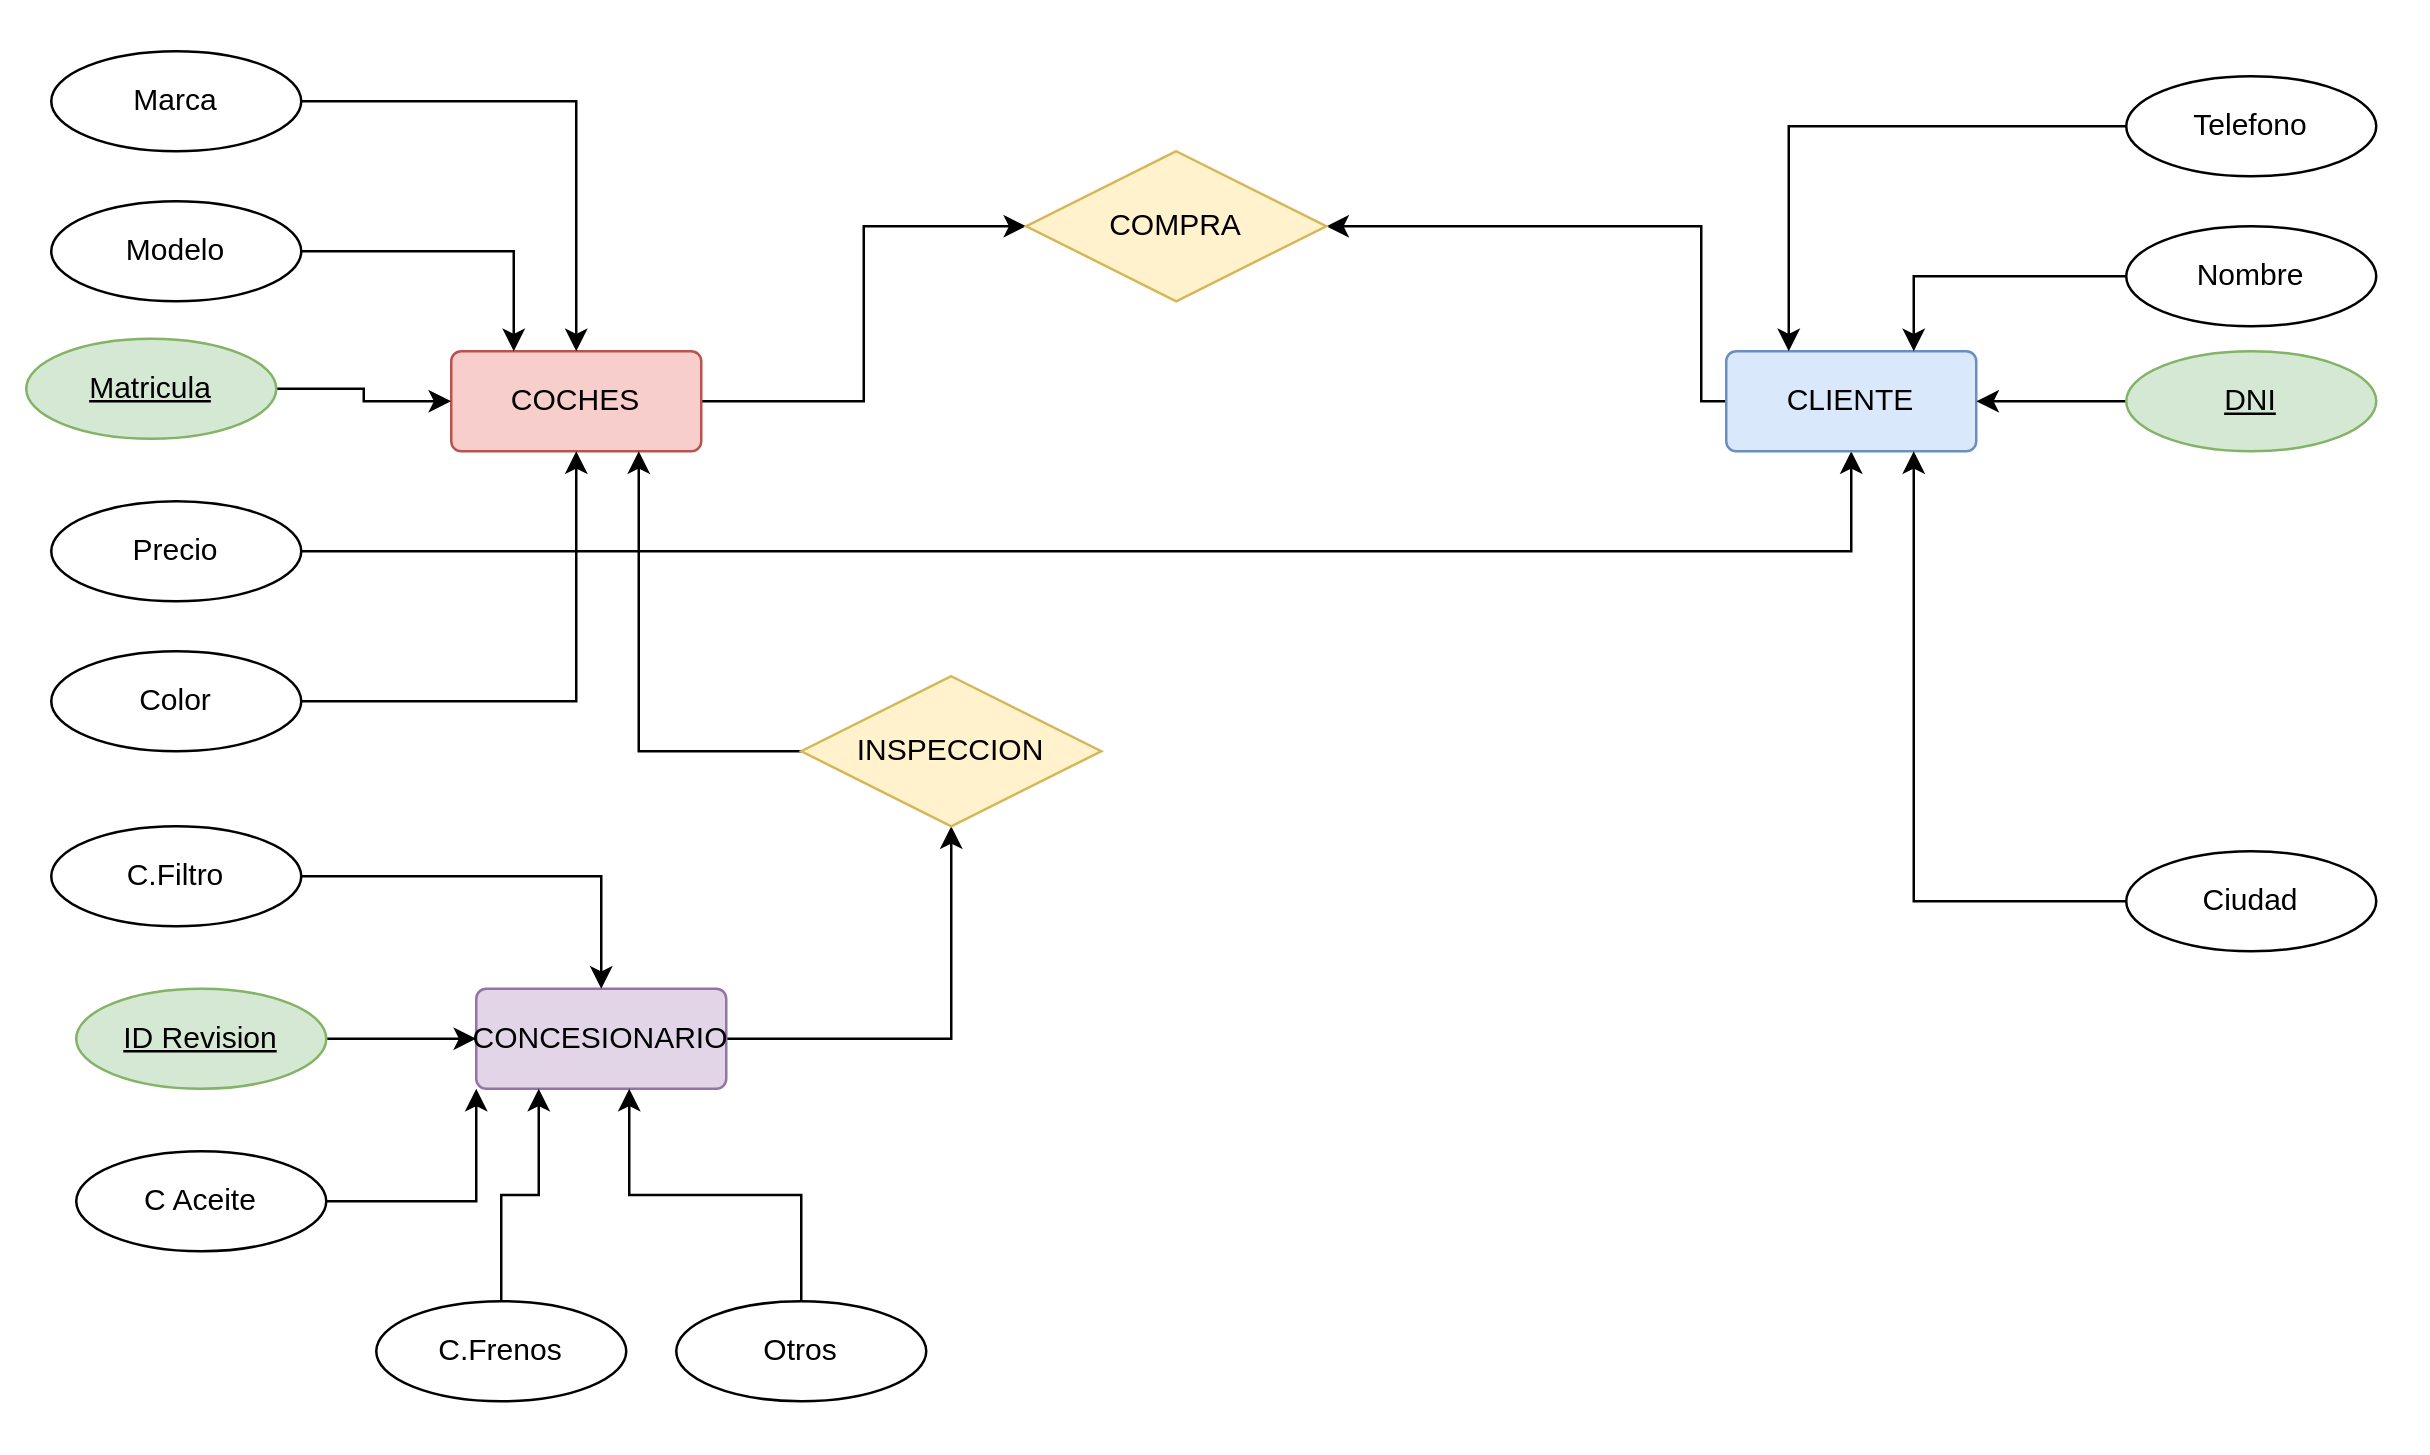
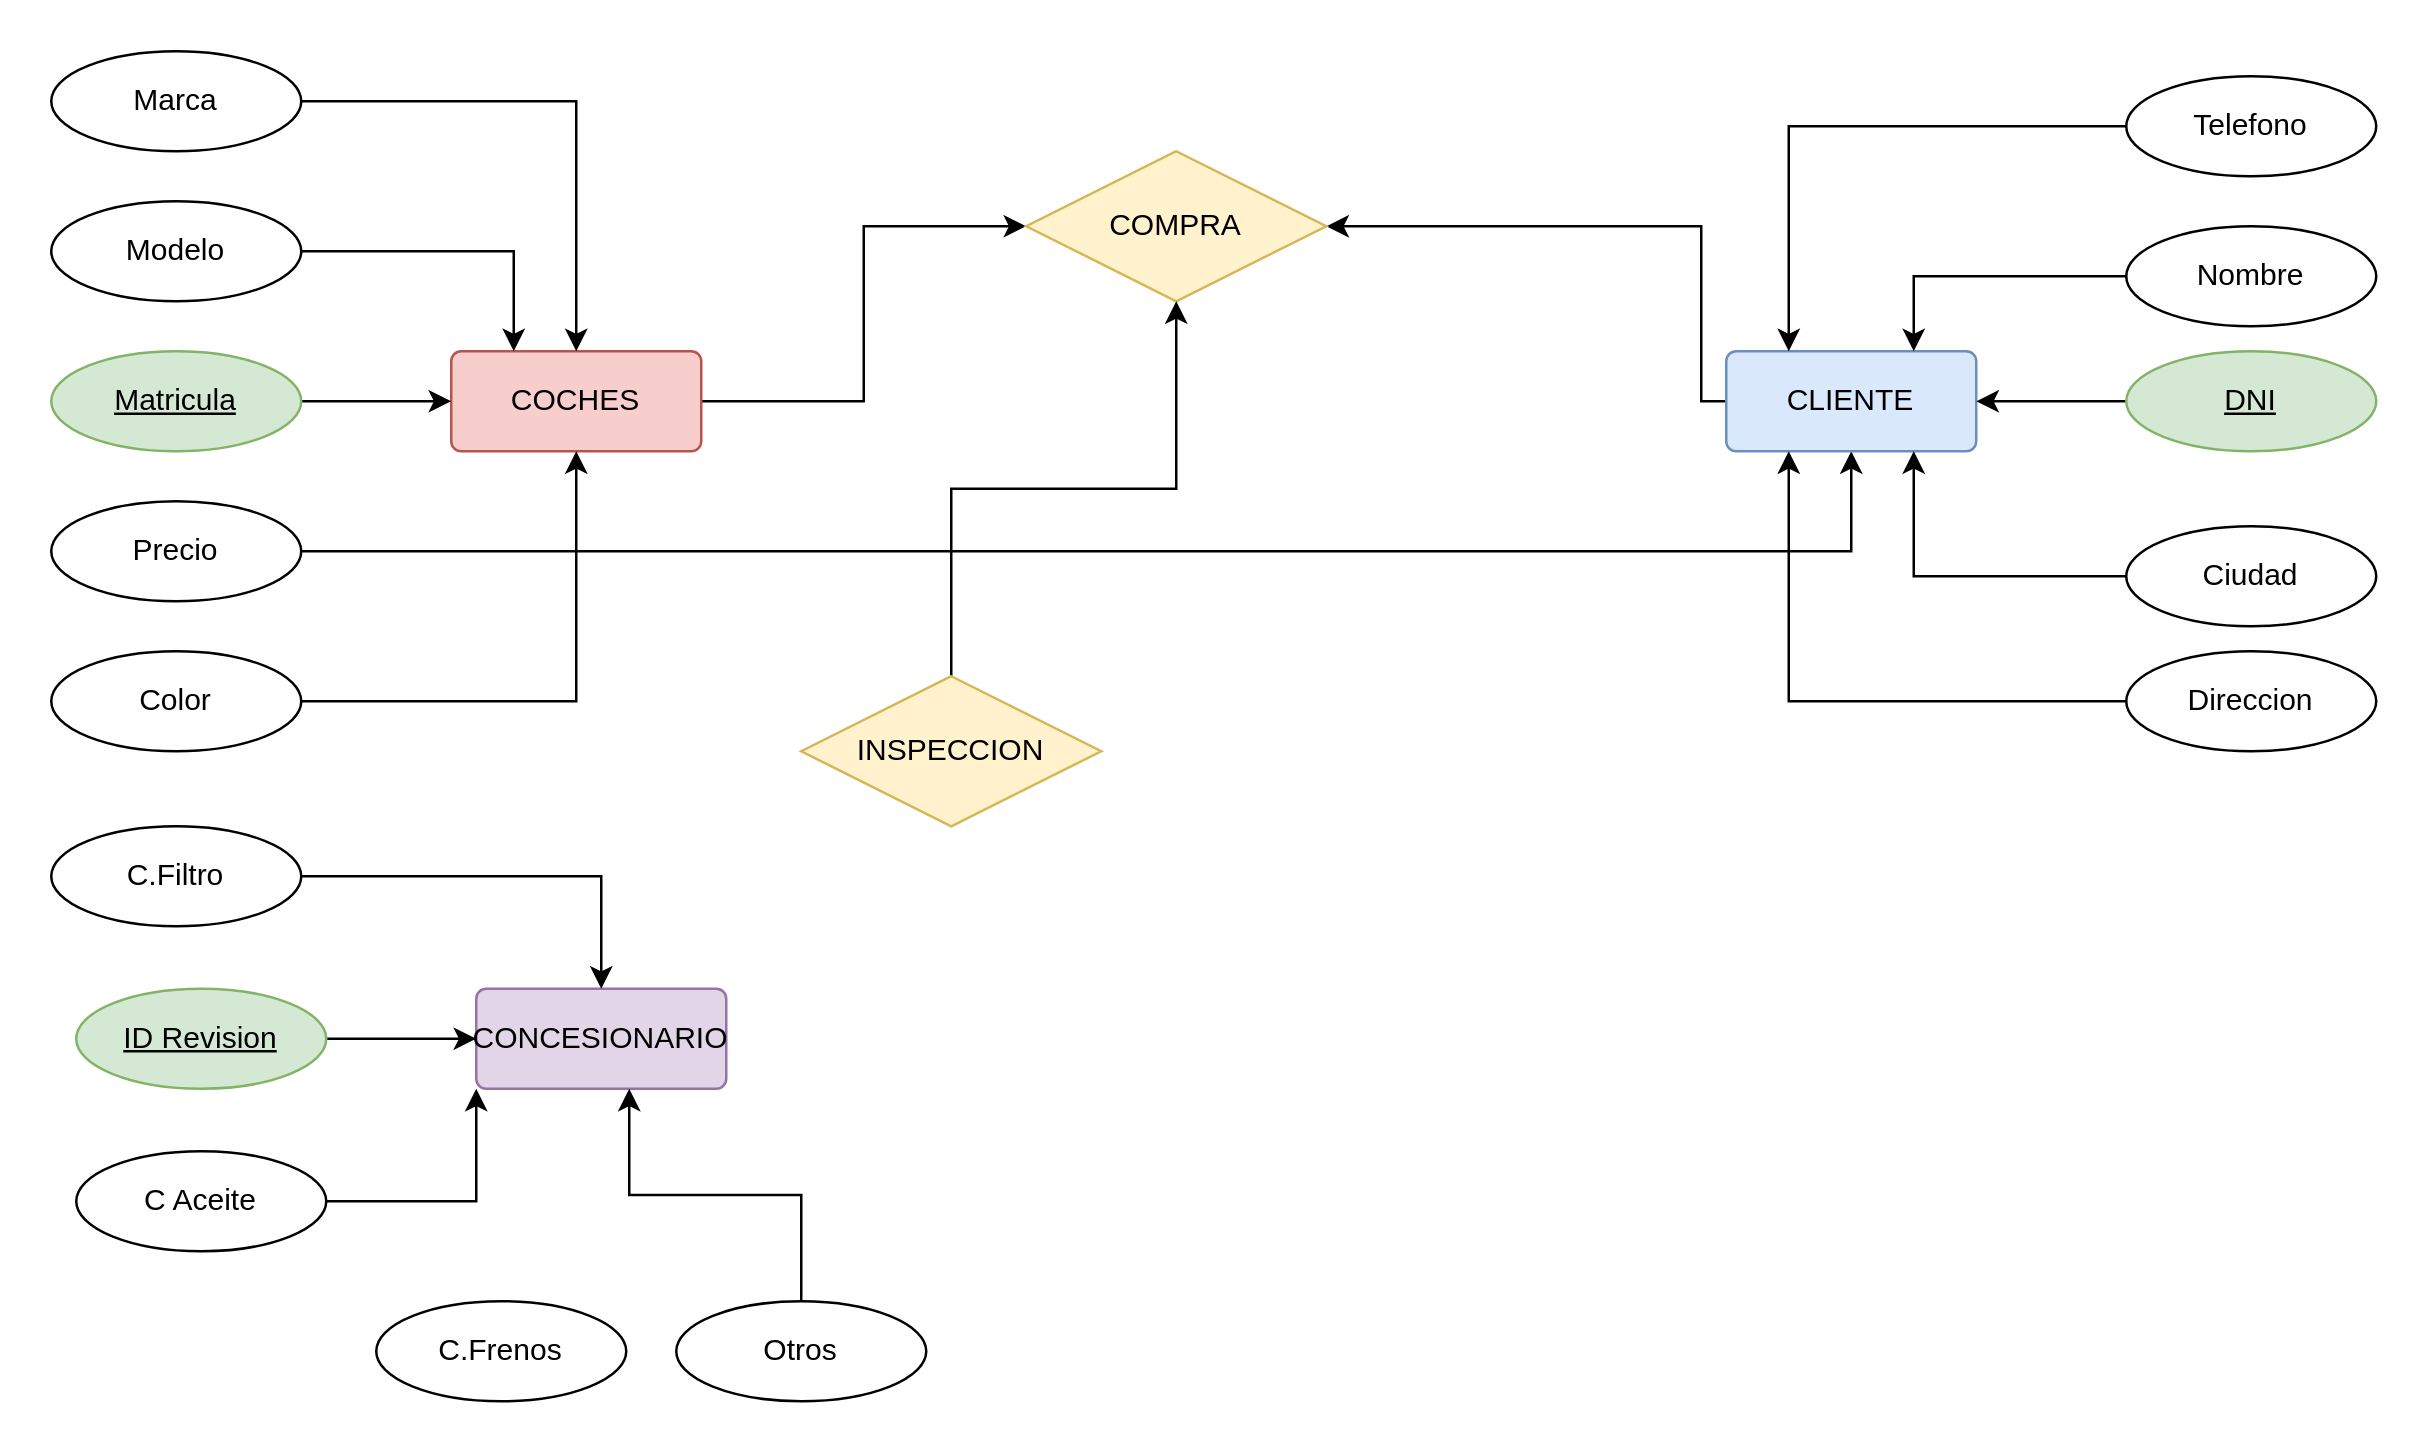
node "Matricula": moved (151, 389) -> (176, 401)
edge "Direccion" -> "CLIENTE": added
node "Direccion": added
edge "INSPECCION" -> "COCHES": now "INSPECCION" -> "COMPRA"
node "Ciudad": moved (2251, 901) -> (2251, 576)
edge "CONCESIONARIO" -> "INSPECCION": removed
edge "C.Frenos" -> "CONCESIONARIO": removed
